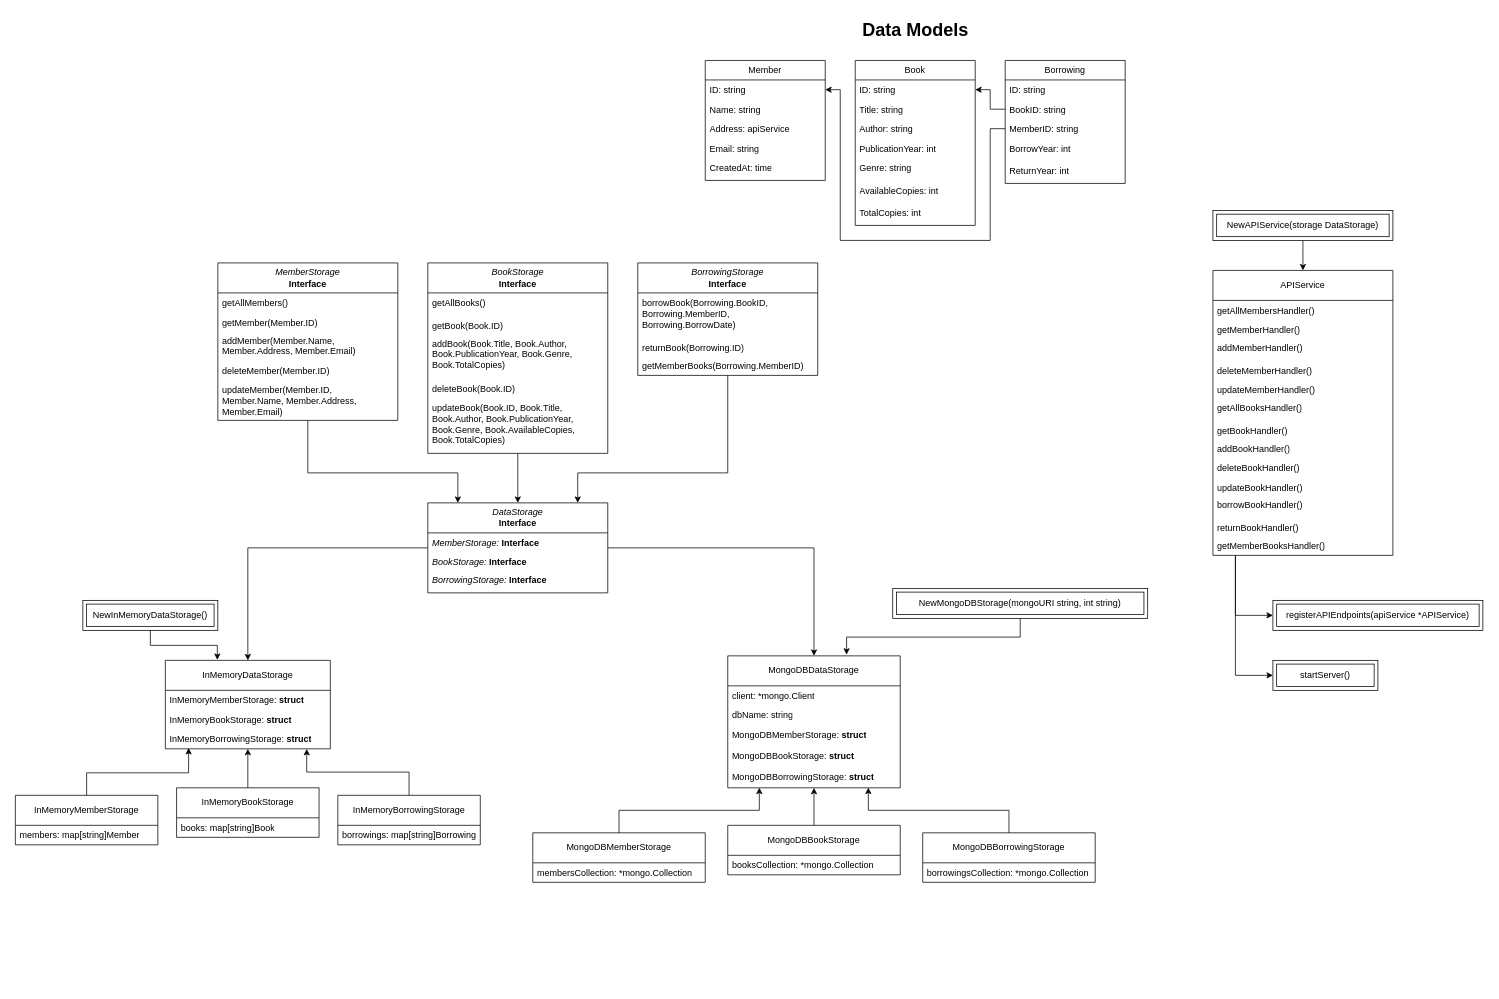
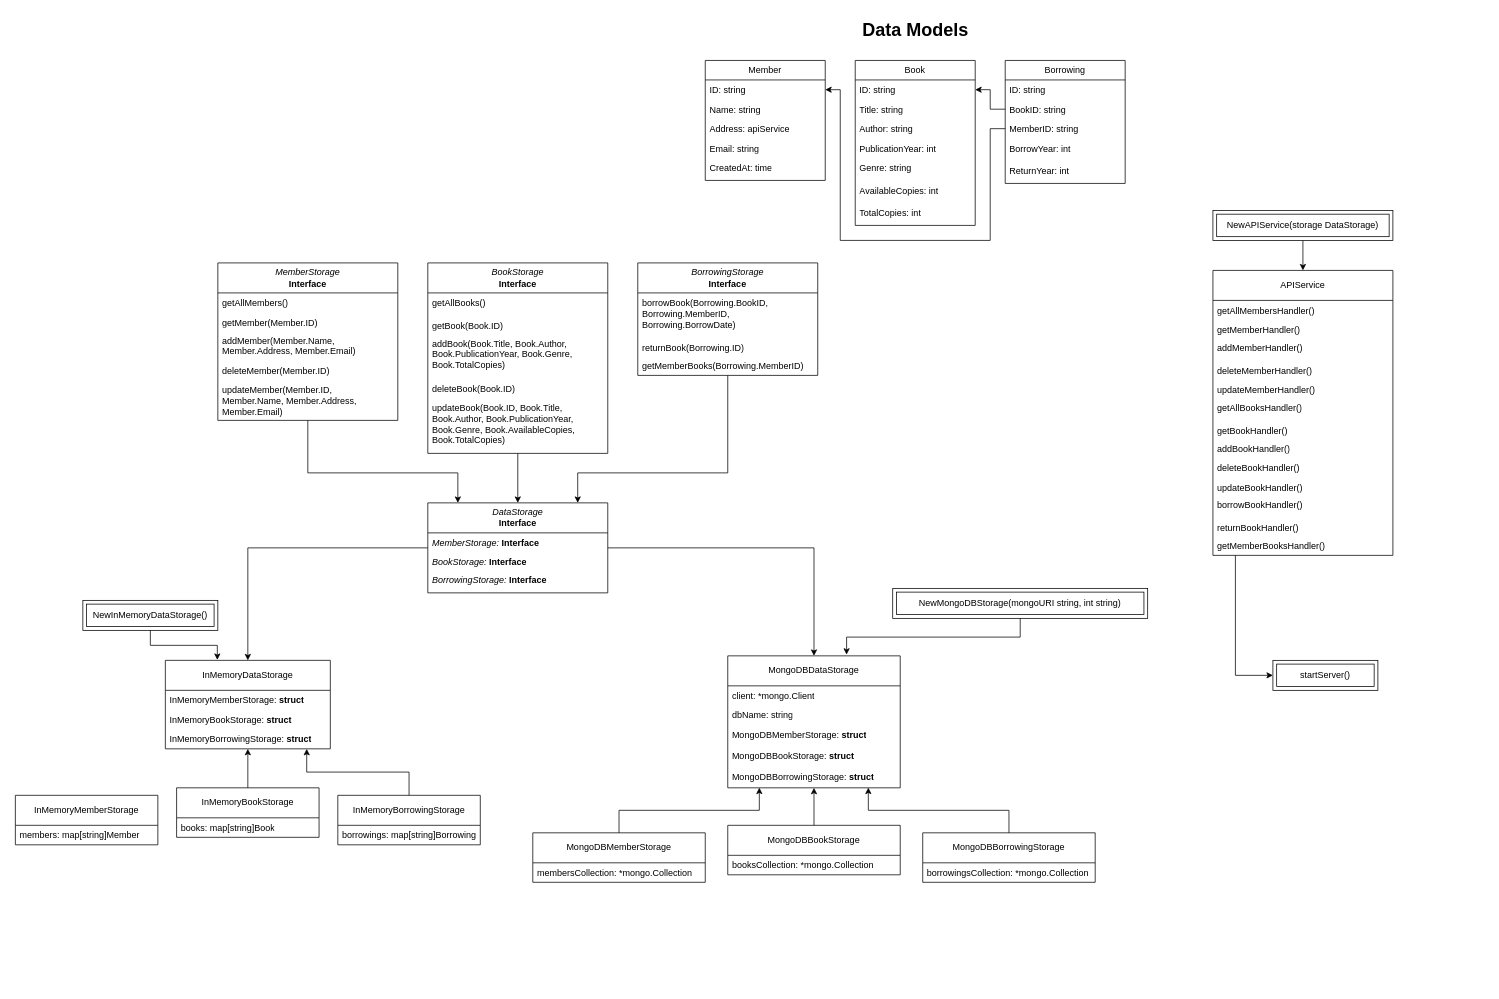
edge "APIService" -> "registerAPIEndpoints(apiService *APIService)": removed
node "registerAPIEndpoints(apiService *APIService)": removed
edge "InMemoryMemberStorage" -> "InMemoryBorrowingStorage: struct": removed
